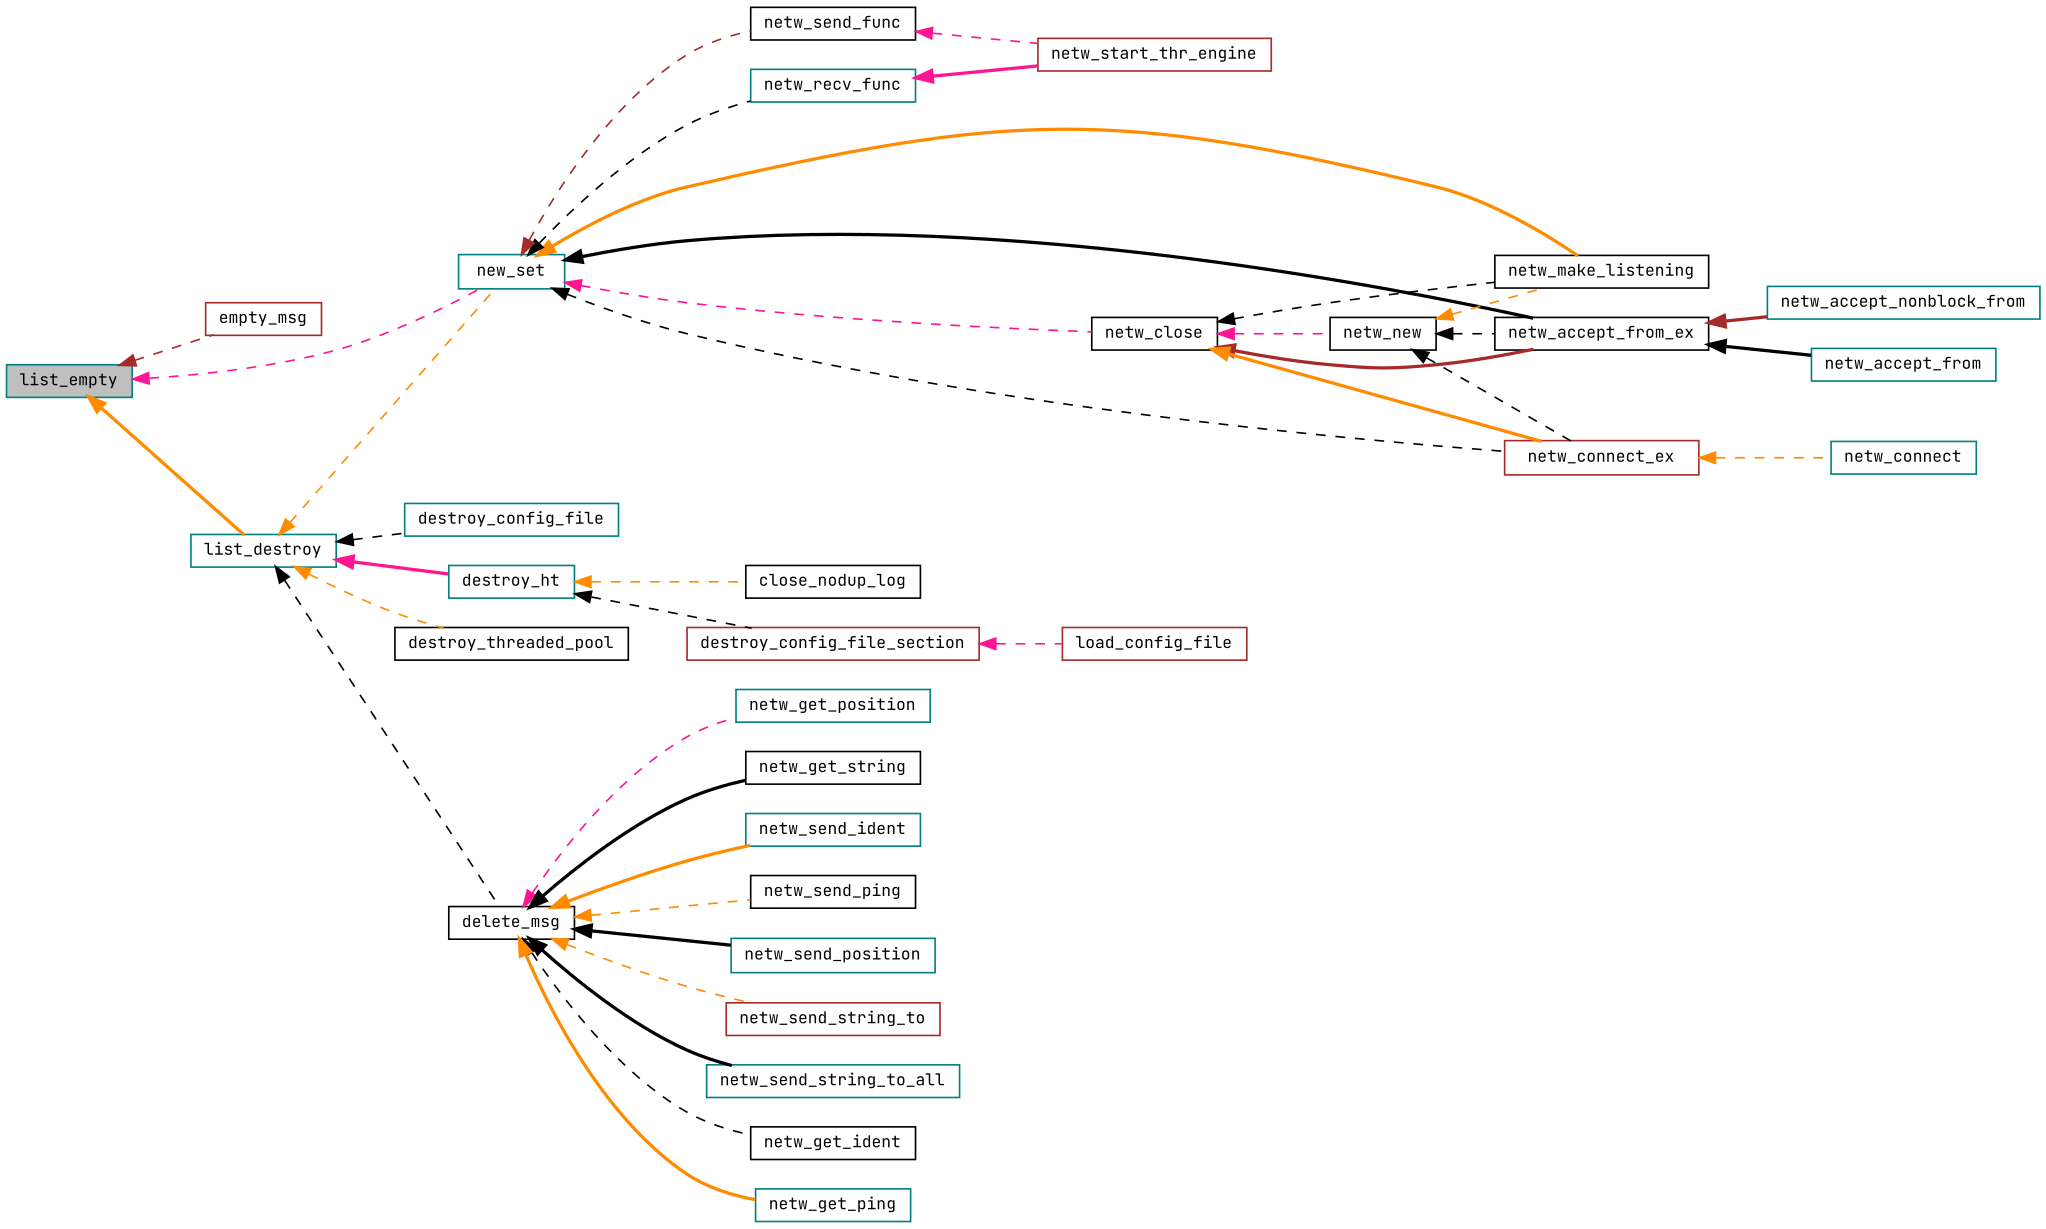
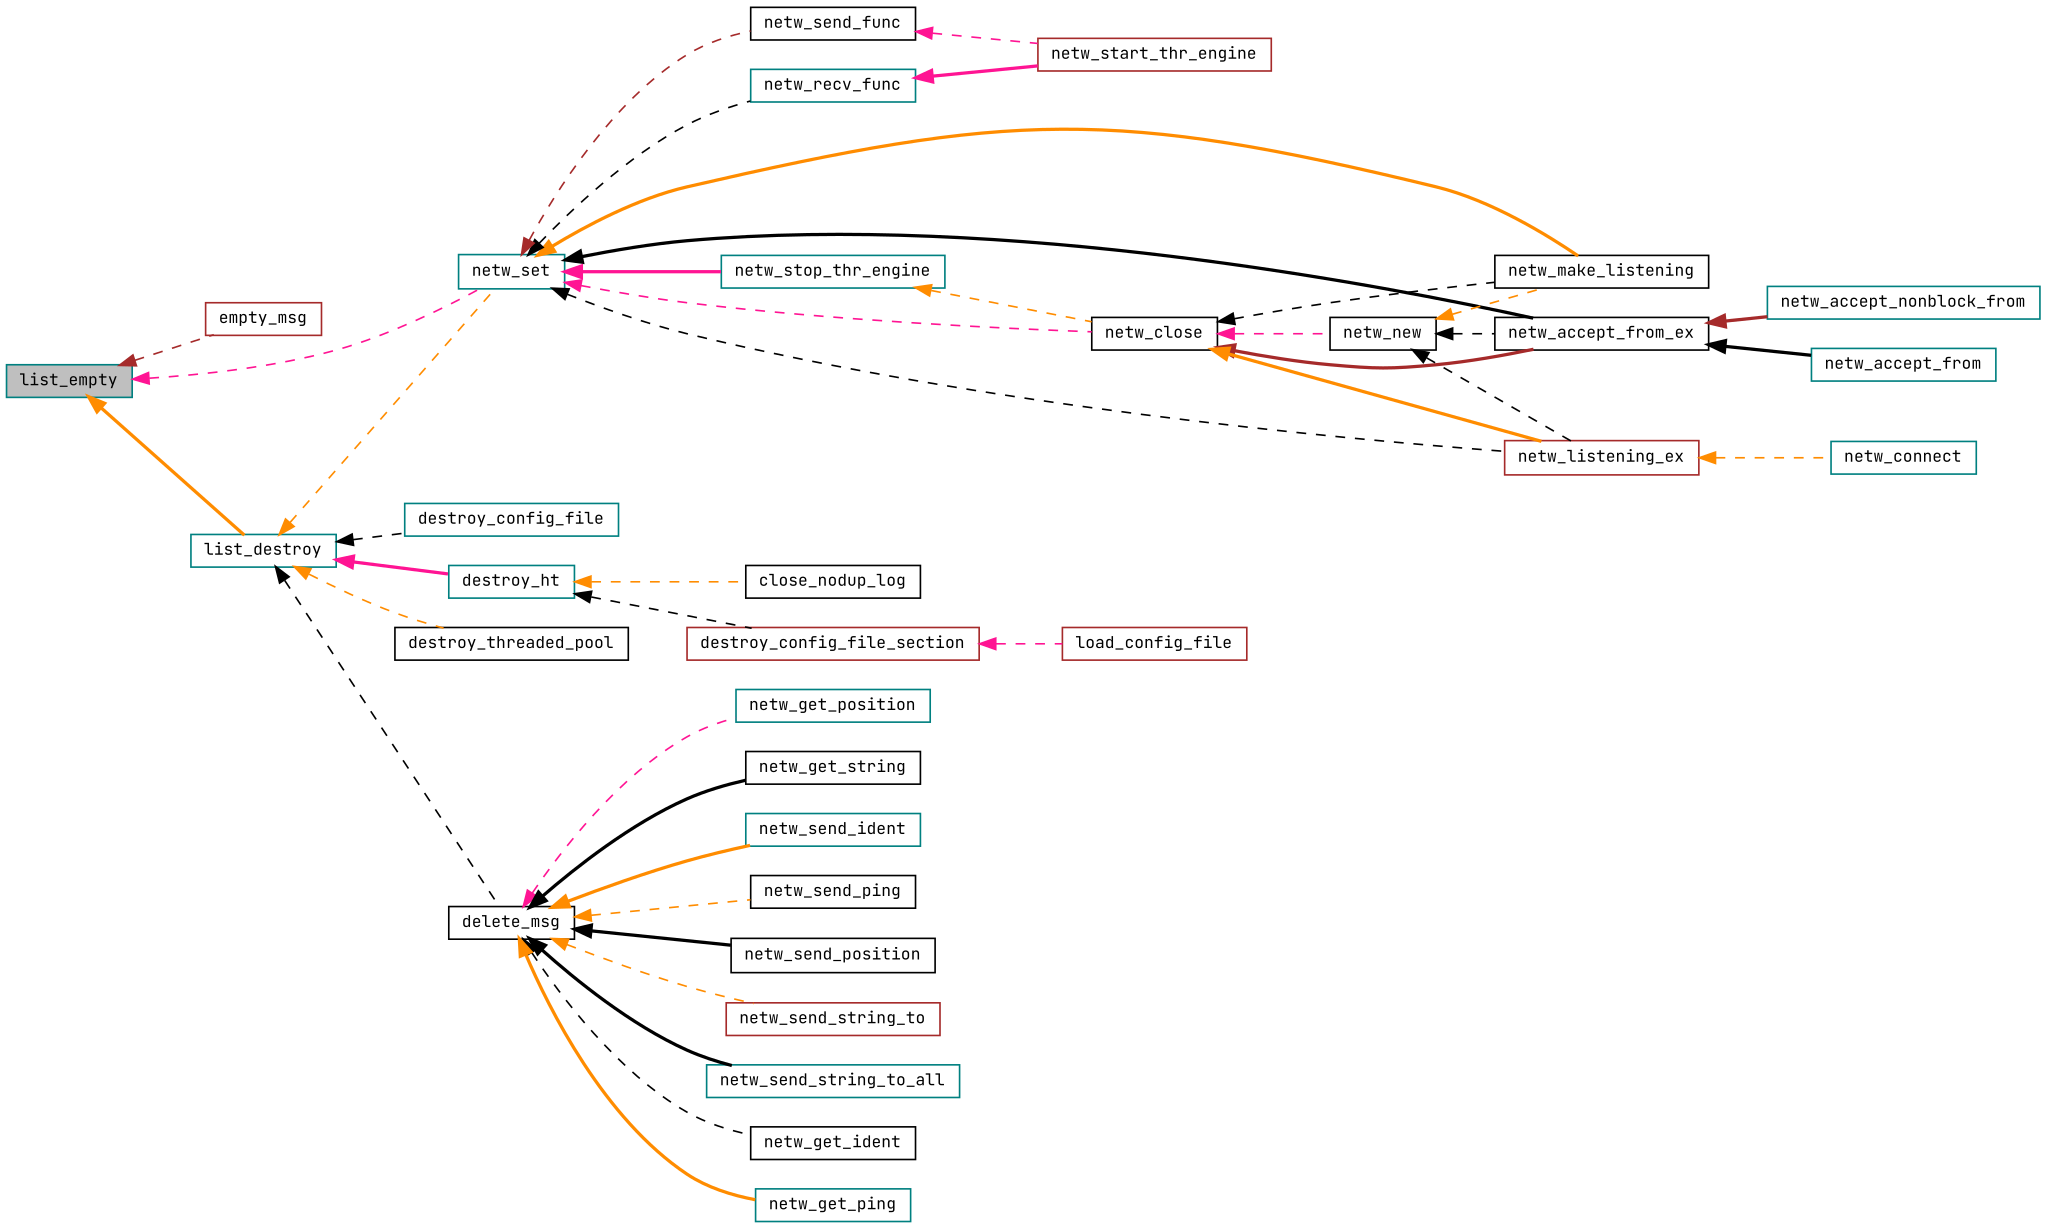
node "new_set": label "new_set" -> "netw_set"
node "netw_stop_thr_engine": added
node "netw_connect_ex": label "netw_connect_ex" -> "netw_listening_ex"
node "netw_send_position": color teal -> black
